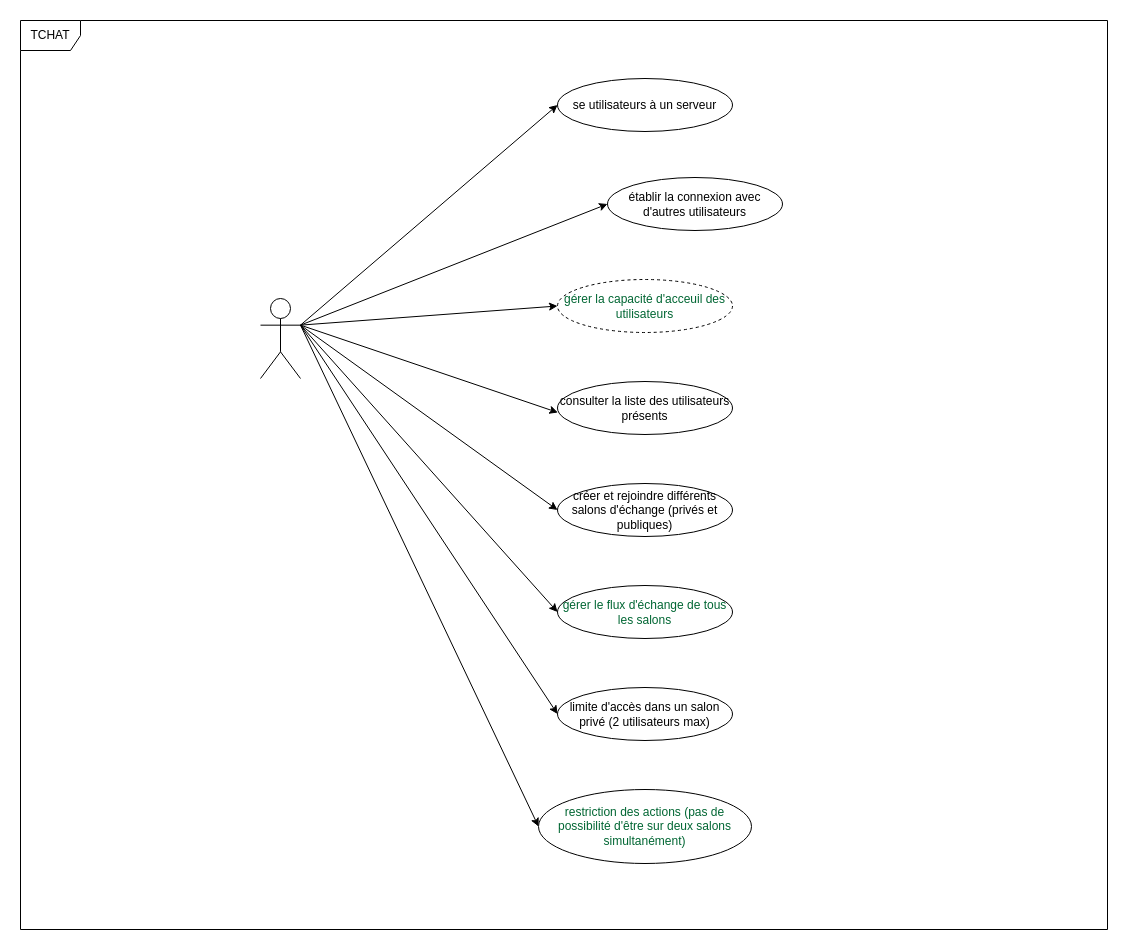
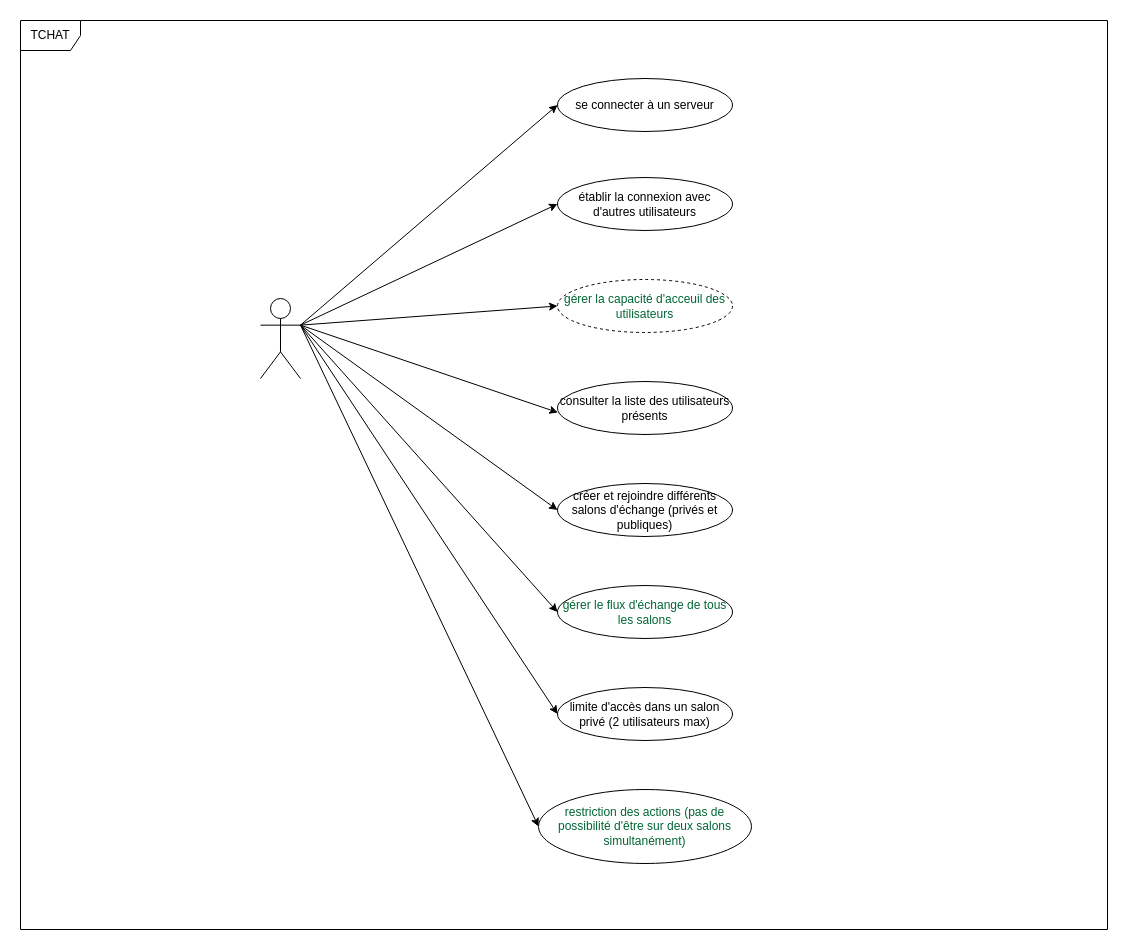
node "se utilisateurs à un serveur": label "se utilisateurs à un serveur" -> "se connecter à un serveur"
node "établir la connexion avec d'autres utilisateurs": moved (695, 204) -> (645, 204)
